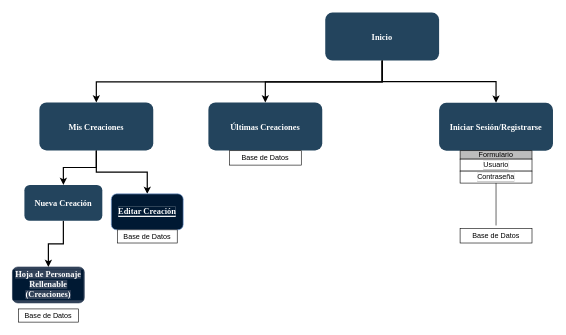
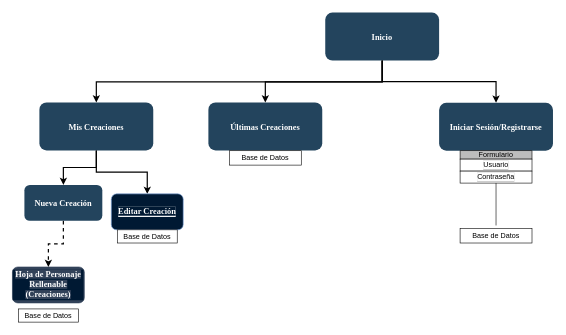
edge "Nueva Creación" -> "Hoja de Personaje Rellenable (Creaciones)": style solid -> dashed
